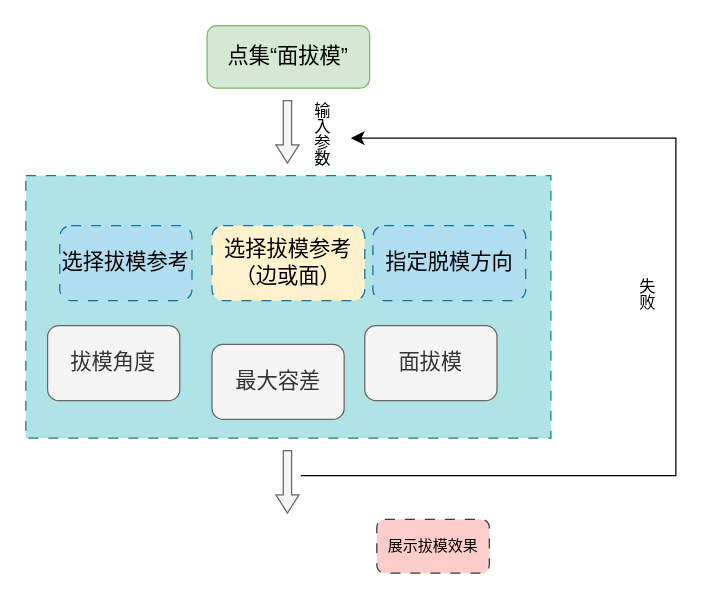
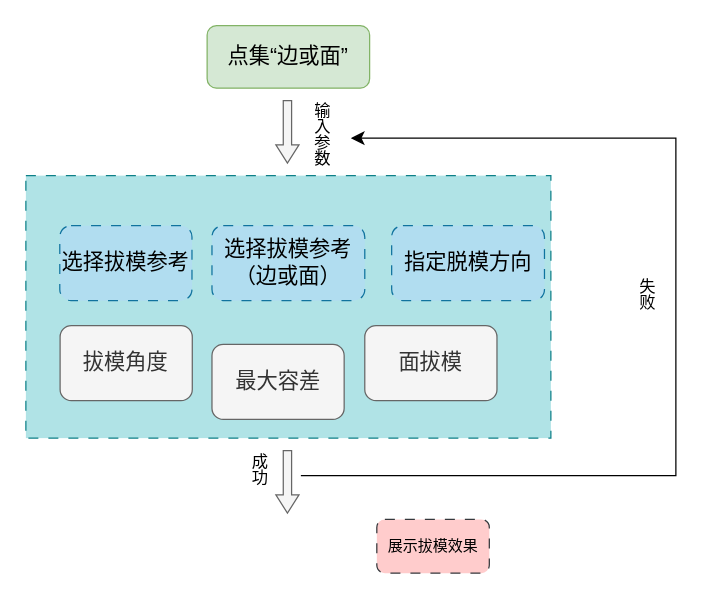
node "点集“面拔模”": label "点集“面拔模”" -> "点集“边或面”"
node "选择拔模参考（边或面）": fillcolor #fff2cc -> #b1ddf0
node "指定脱模方向": moved (449, 263) -> (468, 263)
node "拔模角度": moved (113, 363) -> (126, 363)
node "成功": added
